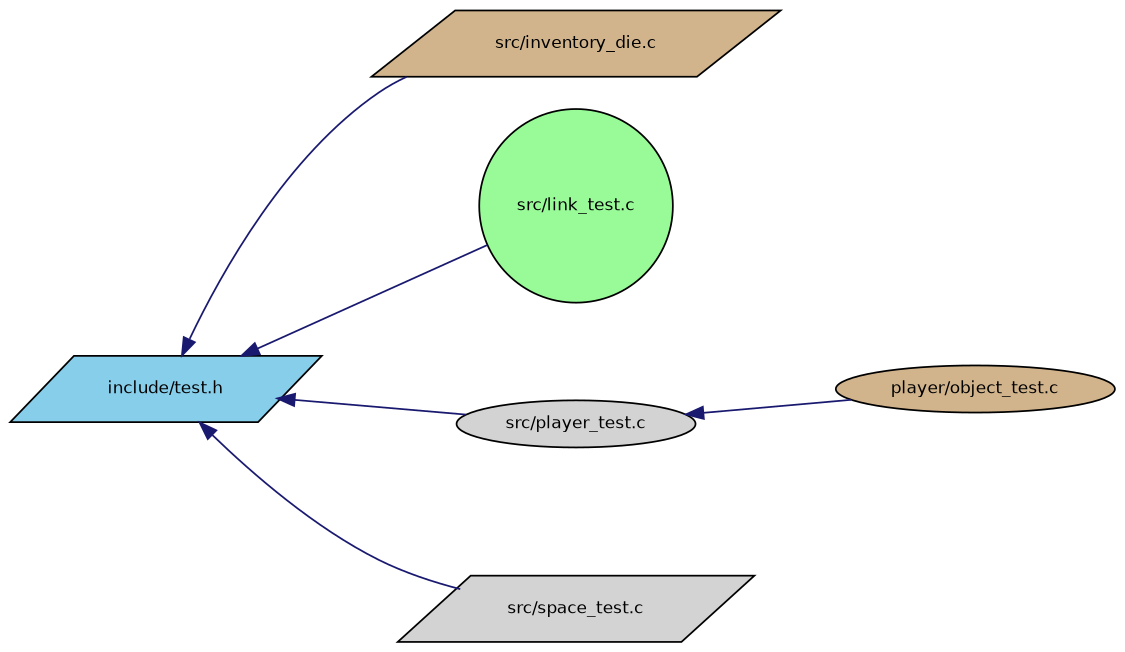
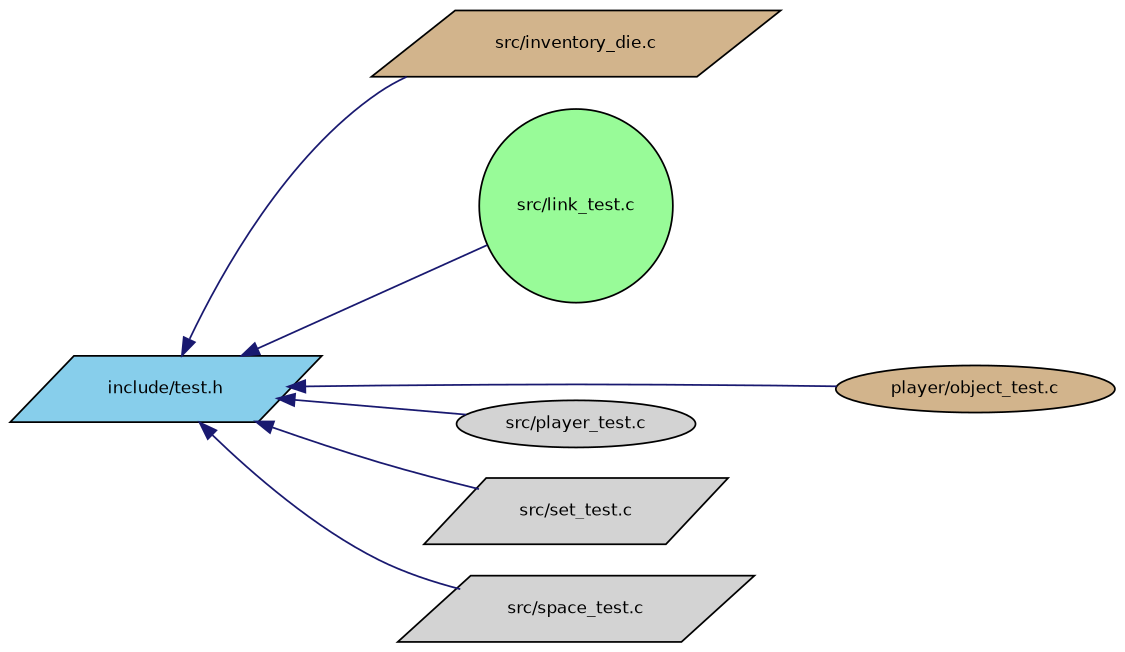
edge "player/object_test.c" -> "src/player_test.c": now "player/object_test.c" -> "include/test.h"
node "src/set_test.c": added
